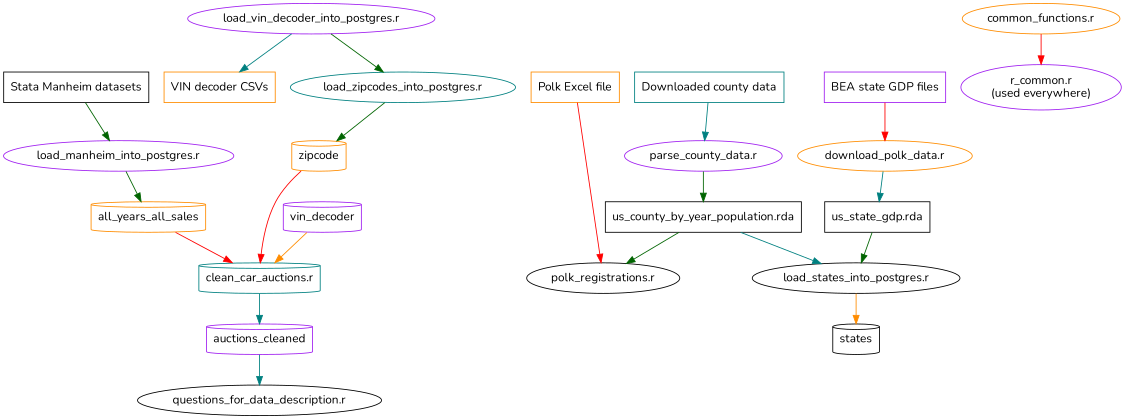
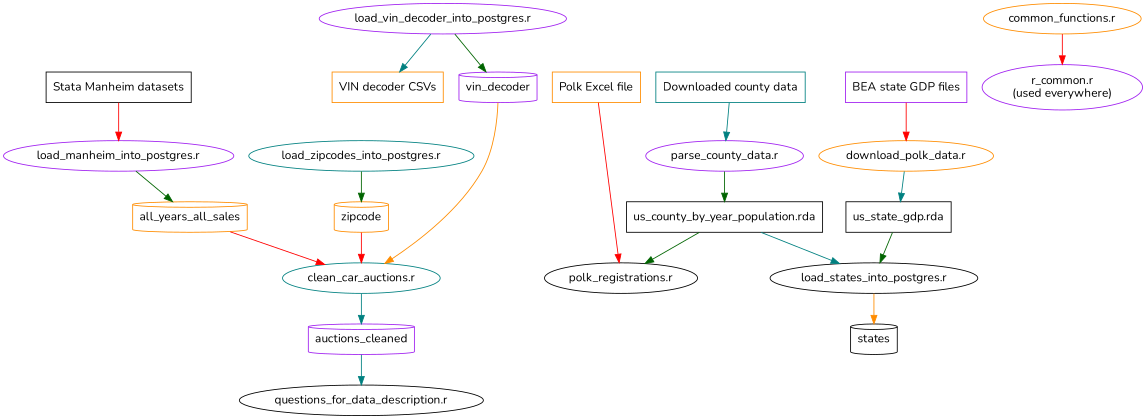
edge "load_vin_decoder_into_postgres.r" -> "load_zipcodes_into_postgres.r": now "load_vin_decoder_into_postgres.r" -> "vin_decoder"
edge "Stata Manheim datasets" -> "load_manheim_into_postgres.r": color darkgreen -> red
node "clean_car_auctions.r": shape cylinder -> ellipse
